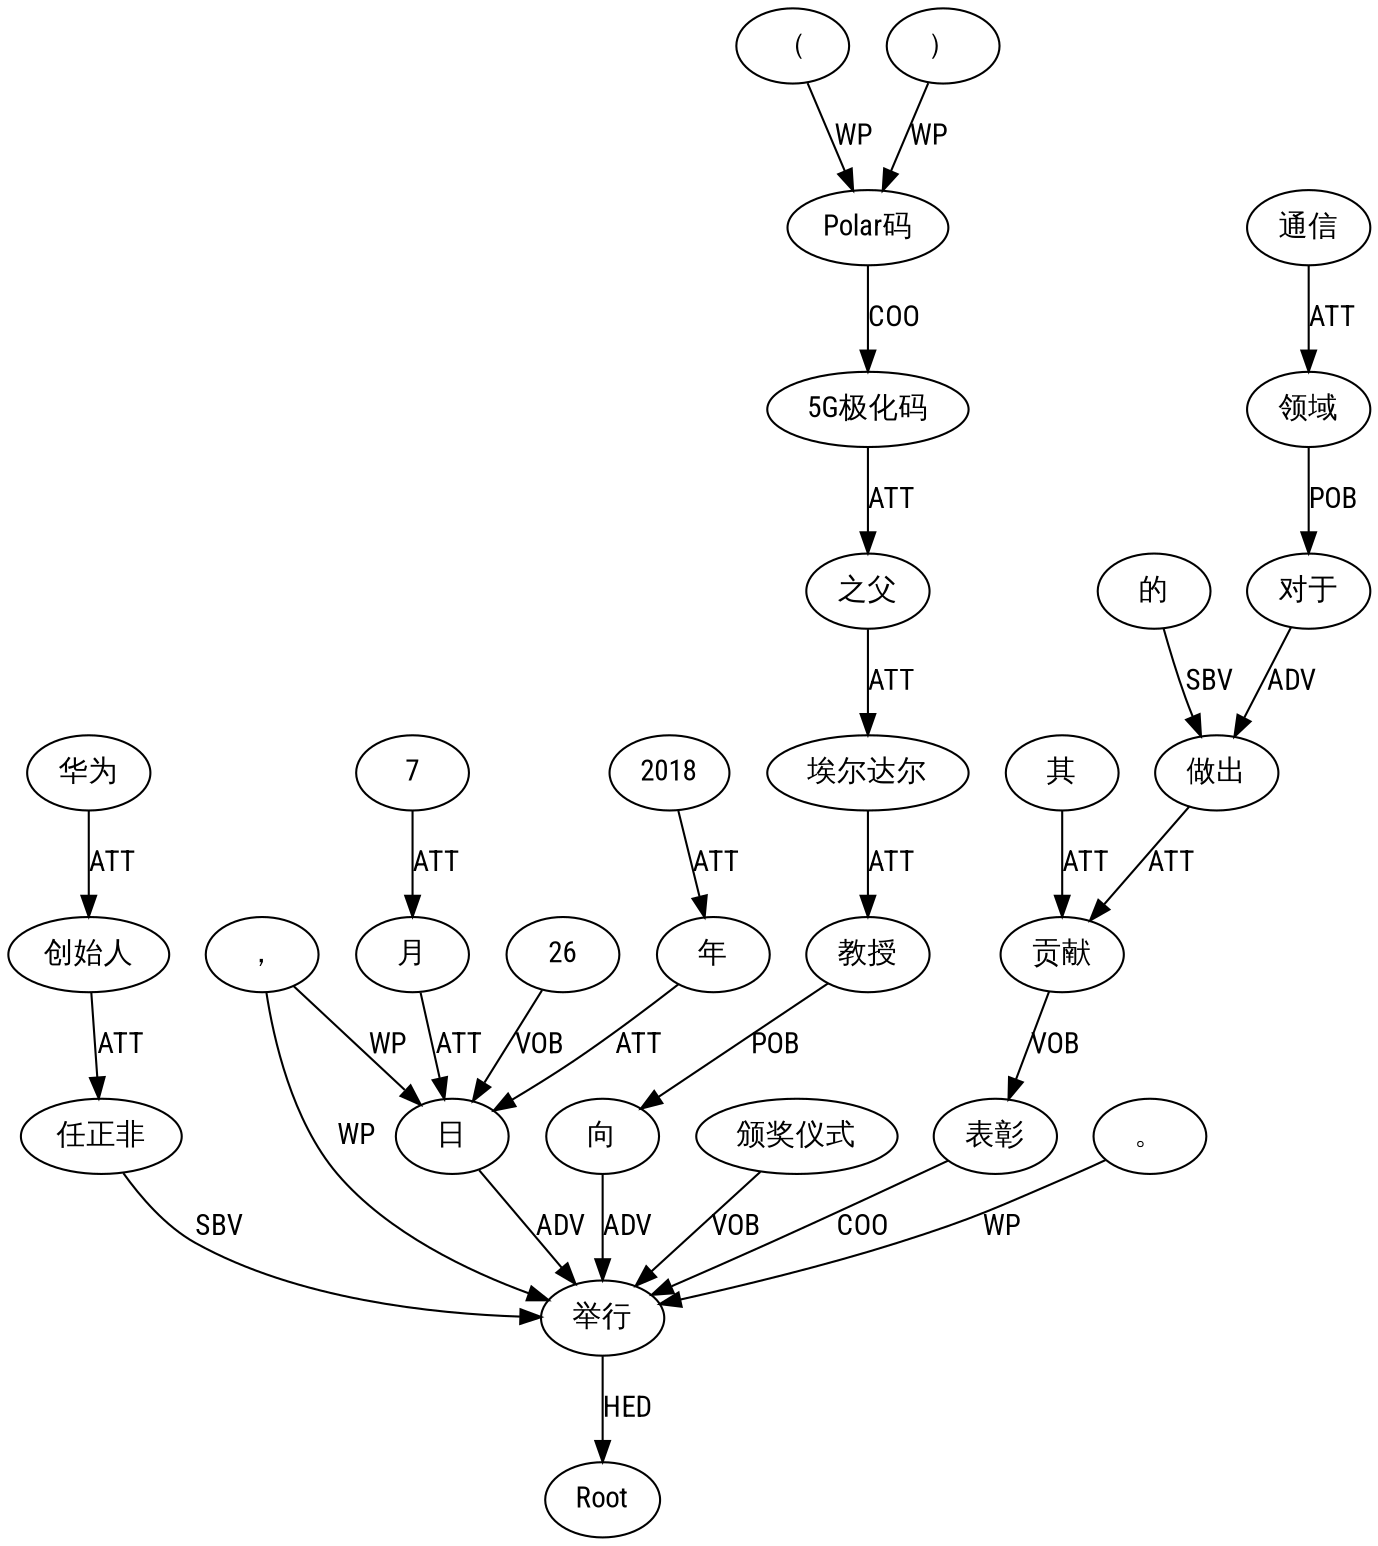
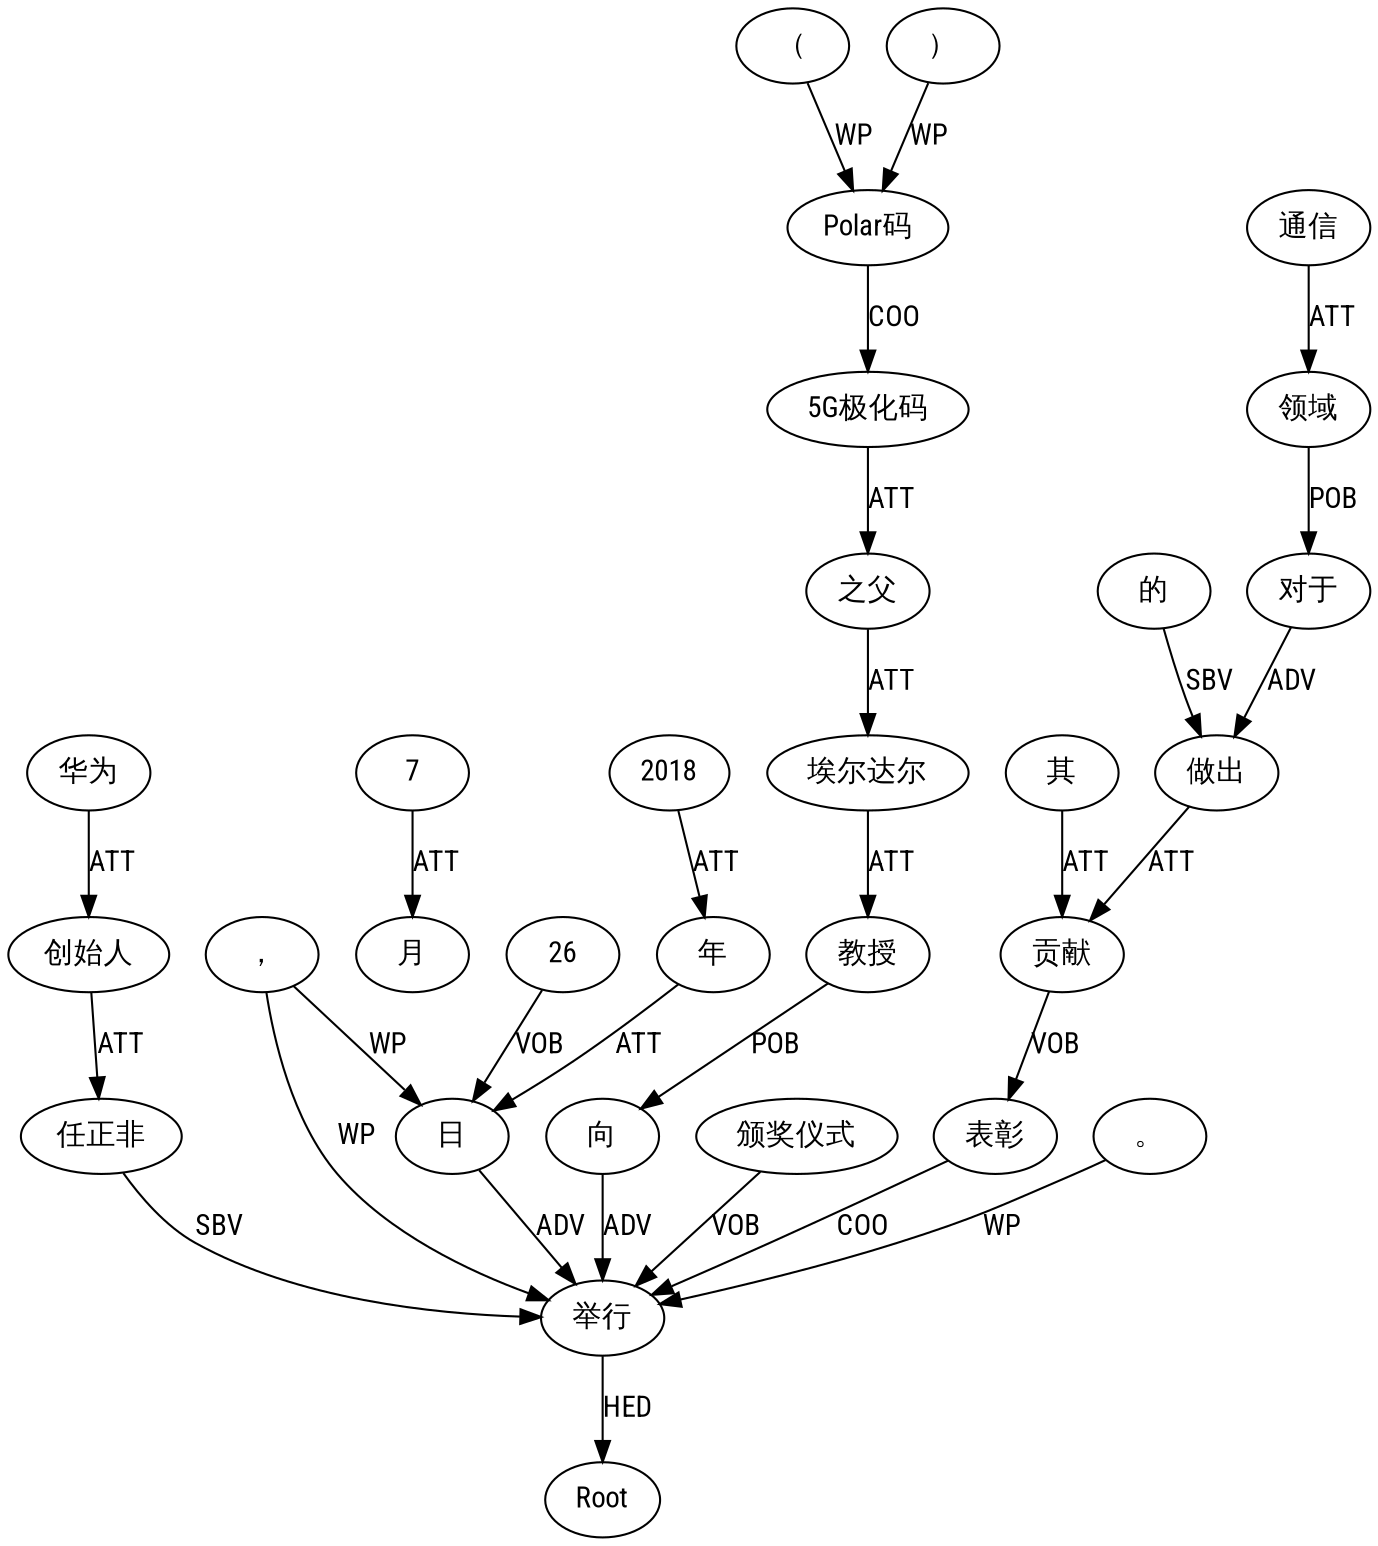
edge "月" -> "日": removed, label "ATT"
